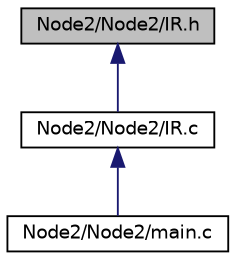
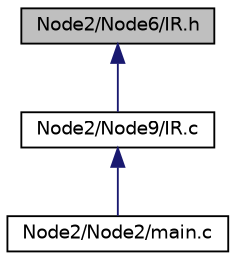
node "Node2/Node2/IR.h": label "Node2/Node2/IR.h" -> "Node2/Node6/IR.h"
node "Node2/Node2/IR.c": label "Node2/Node2/IR.c" -> "Node2/Node9/IR.c"
